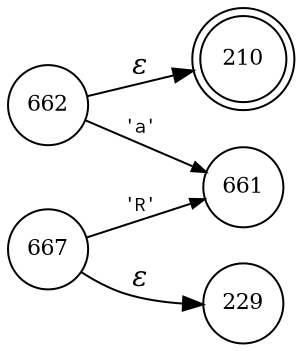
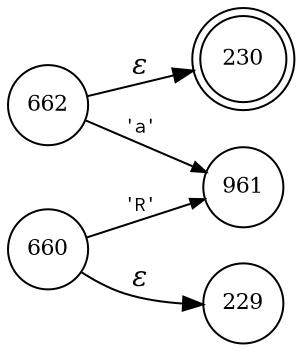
node "210": label "210" -> "230"
node "661": label "661" -> "961"
node "667": label "667" -> "660"
